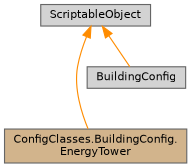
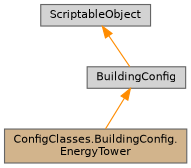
edge "ConfigClasses.BuildingConfig. EnergyTower" -> "ScriptableObject": now "ConfigClasses.BuildingConfig. EnergyTower" -> "BuildingConfig"
